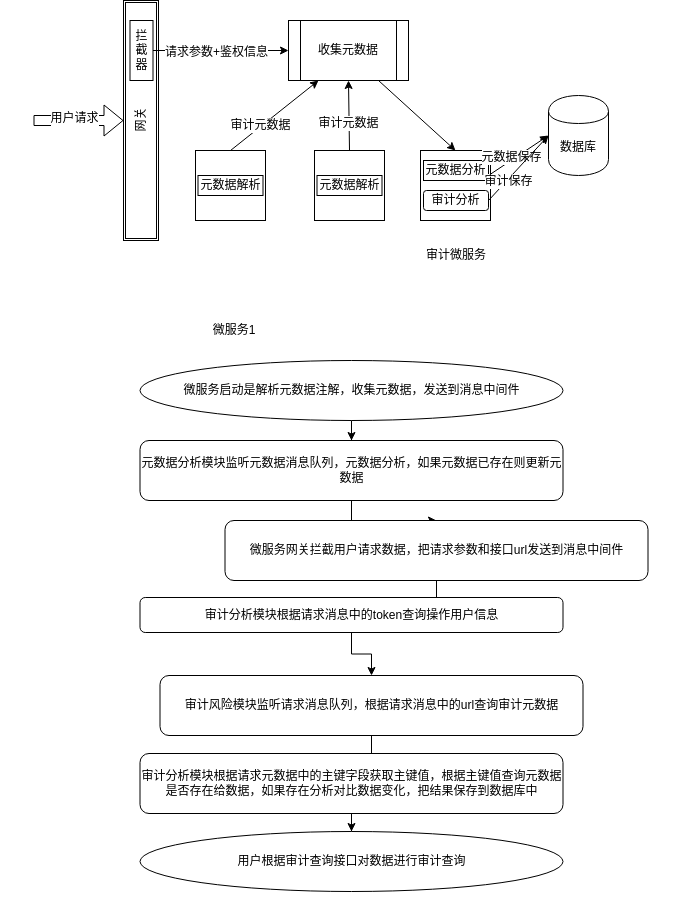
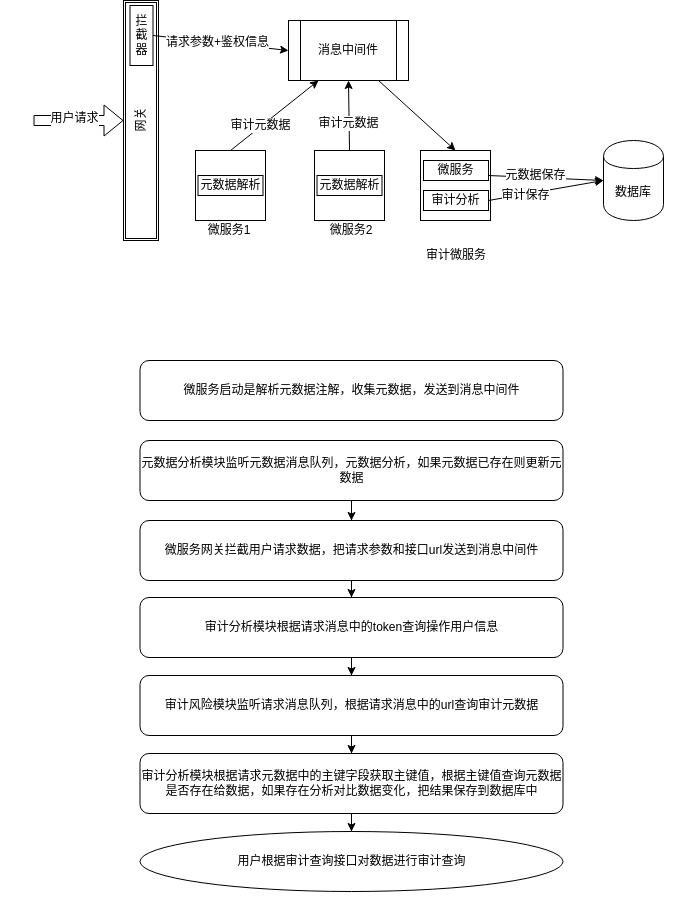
node "拦截器": moved (142, 51) -> (142, 36)
node "收集元数据": label "收集元数据" -> "消息中间件"
node "数据库": moved (579, 136) -> (634, 181)
node "元数据分析": label "元数据分析" -> "微服务"
node "审计分析": shape rounded rectangle -> rectangle
node "微服务2": added
node "微服务1": moved (235, 331) -> (230, 231)
node "微服务启动是解析元数据注解，收集元数据，发送到消息中间件": shape ellipse -> rounded rectangle
edge "微服务启动是解析元数据注解，收集元数据，发送到消息中间件" -> "元数据分析模块监听元数据消息队列，元数据分析，如果元数据已存在则更新元数据": removed
node "微服务网关拦截用户请求数据，把请求参数和接口url发送到消息中间件": moved (437, 551) -> (352, 551)
node "审计分析模块根据请求消息中的token查询操作用户信息": size 423x35 -> 423x60
node "审计风险模块监听请求消息队列，根据请求消息中的url查询审计元数据": moved (372, 706) -> (352, 706)
